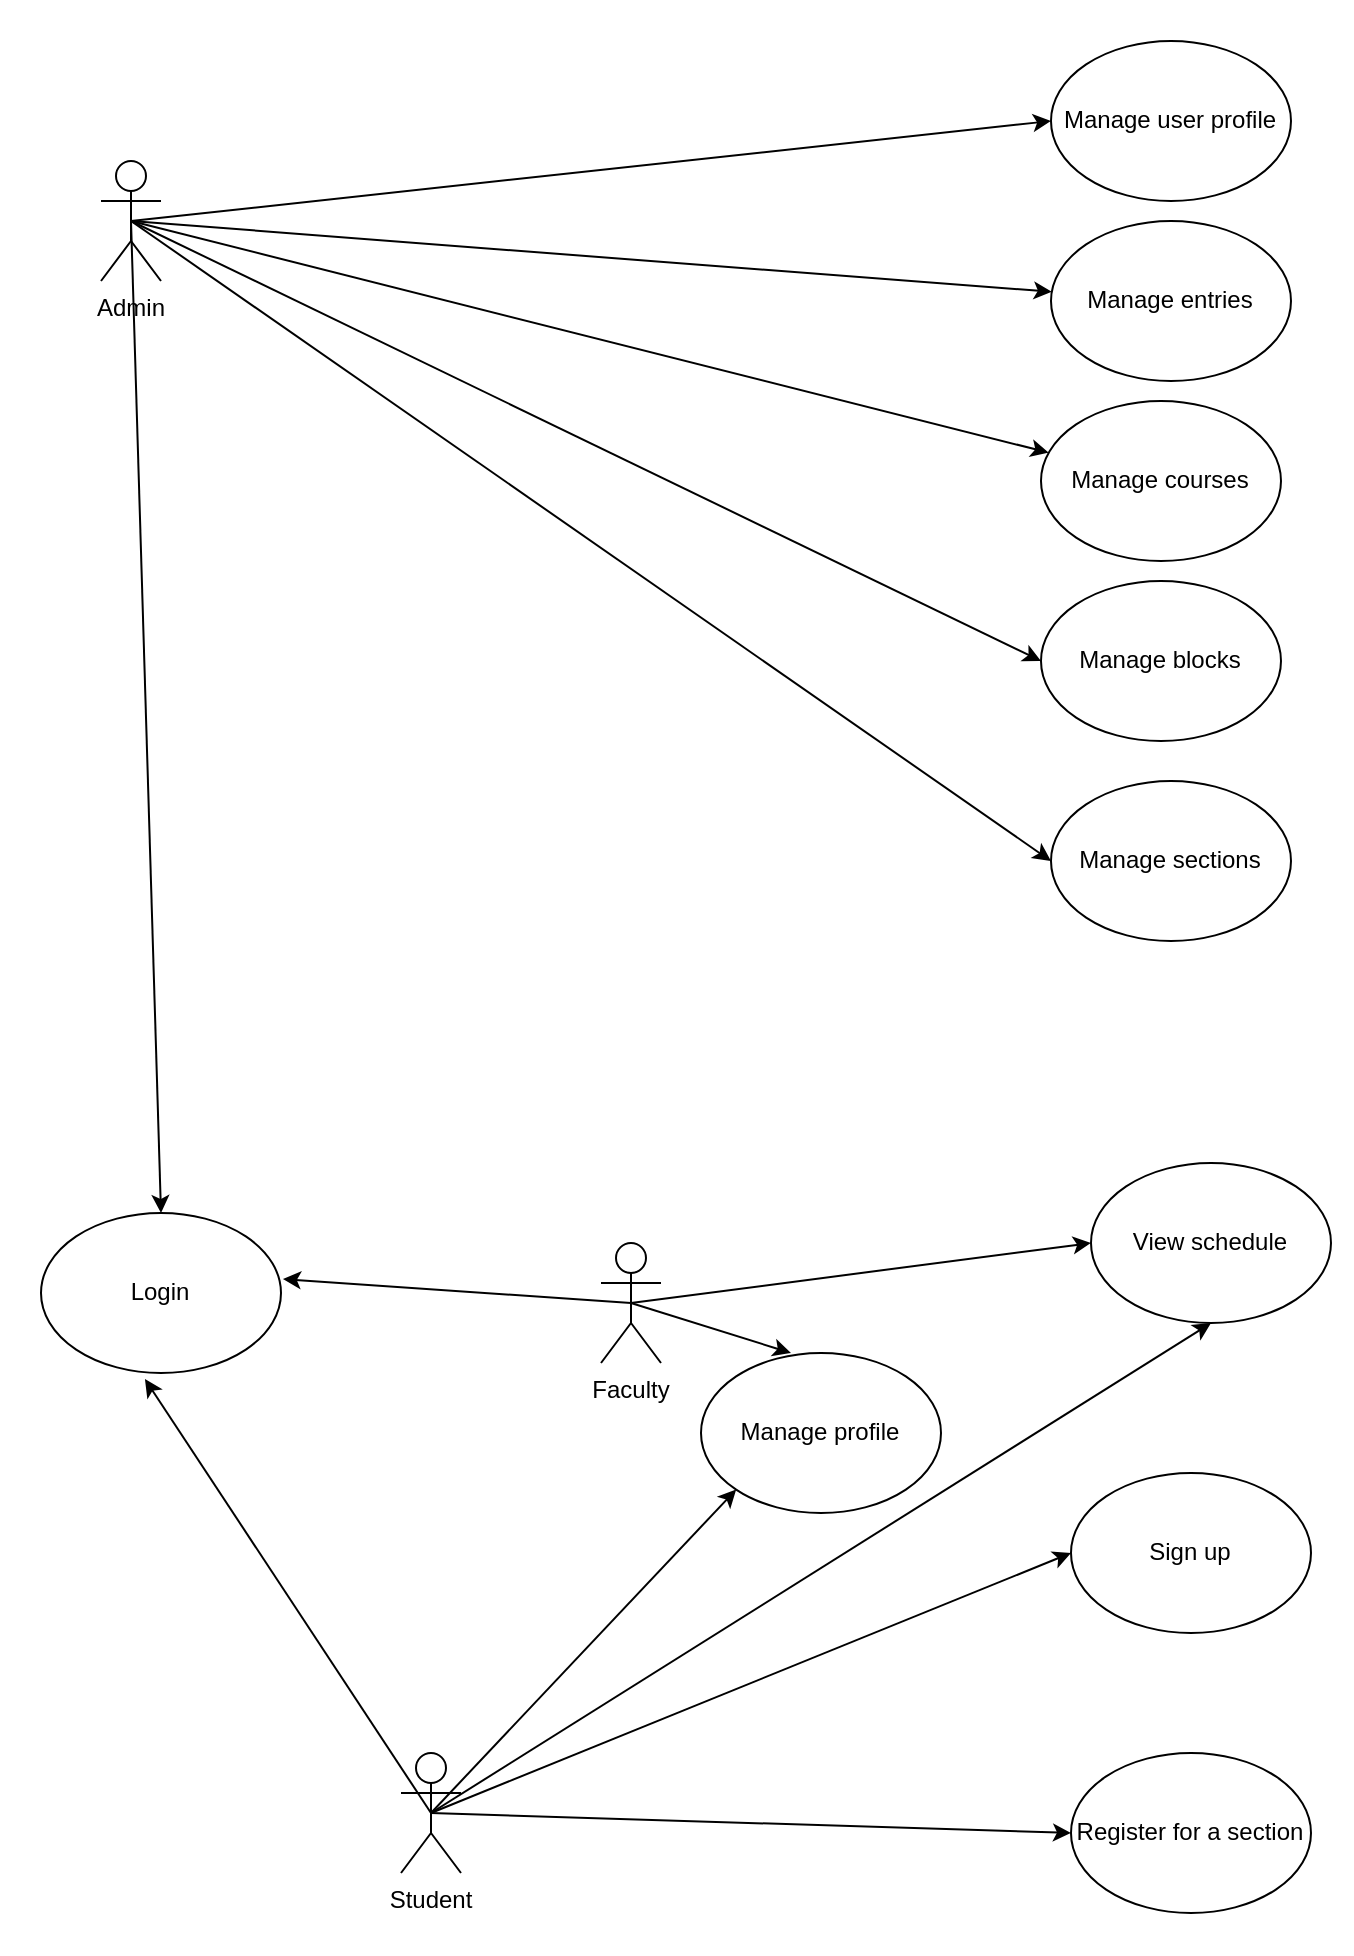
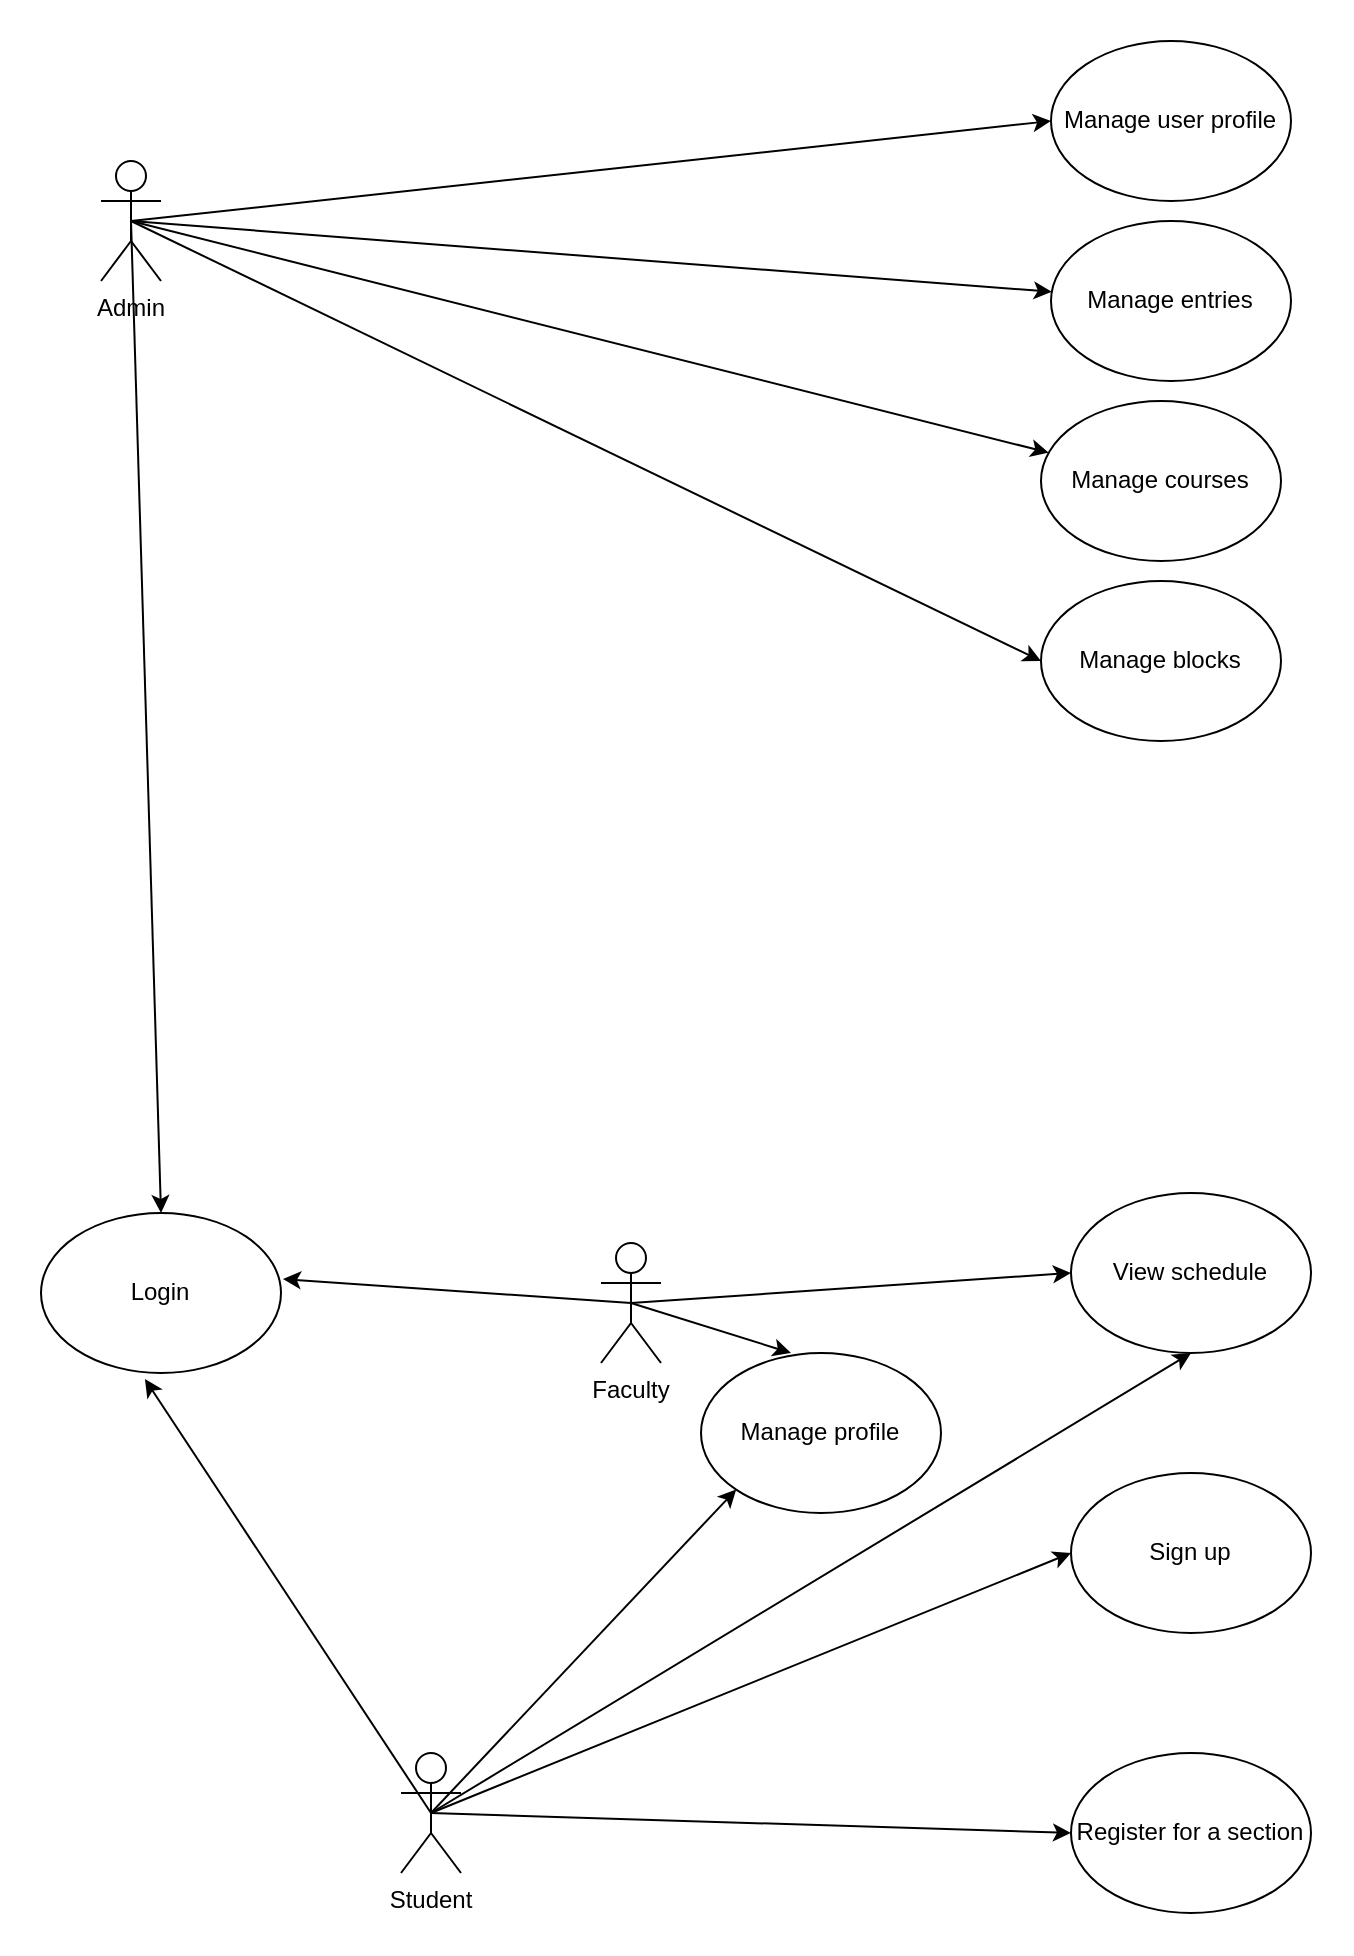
edge "Admin" -> "Manage sections": removed
node "Manage sections": removed
node "View schedule": moved (1211, 1243) -> (1191, 1273)
